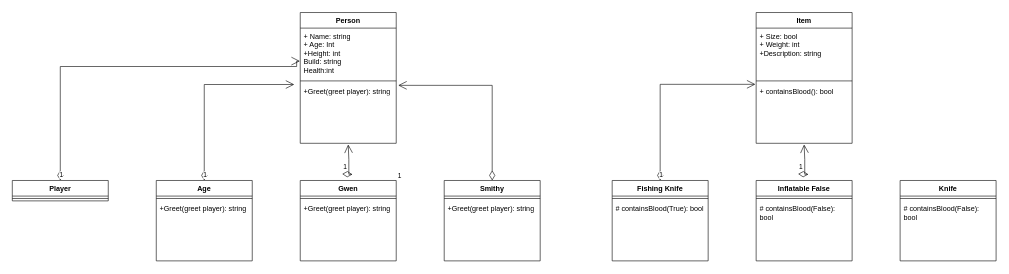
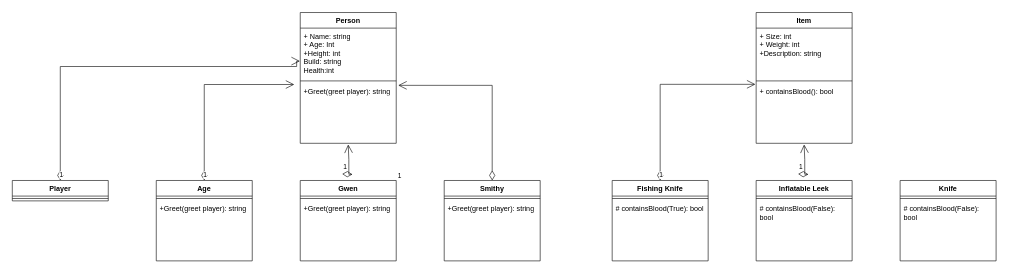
node "+ Size: bool + Weight: int +Description: string": label "+ Size: bool + Weight: int +Description: string" -> "+ Size: int + Weight: int +Description: string"
node "Inflatable False": label "Inflatable False" -> "Inflatable Leek"
